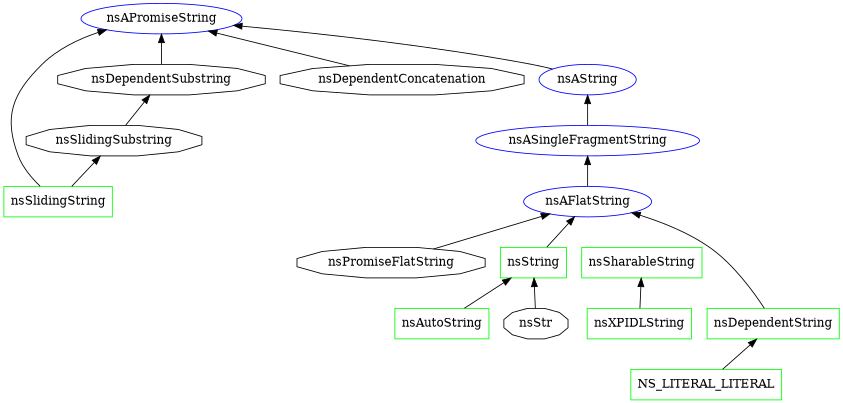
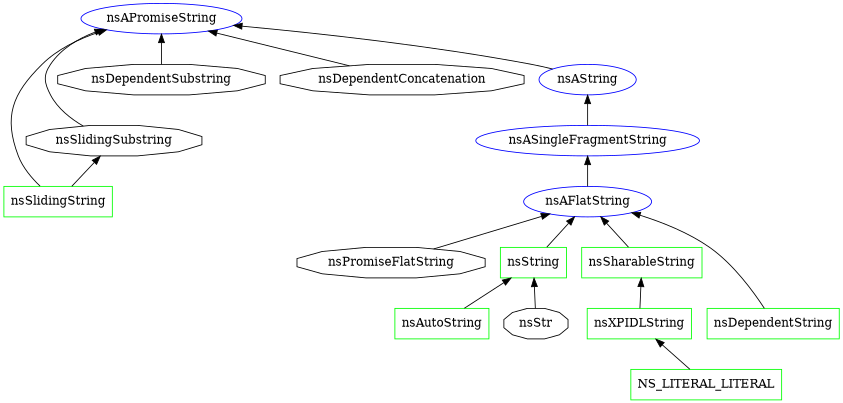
edge "nsSlidingSubstring" -> "nsDependentSubstring": now "nsSlidingSubstring" -> "nsAPromiseString"
edge "nsSharableString" -> "nsAFlatString": added
edge "NS_LITERAL_LITERAL" -> "nsDependentString": now "NS_LITERAL_LITERAL" -> "nsXPIDLString"
